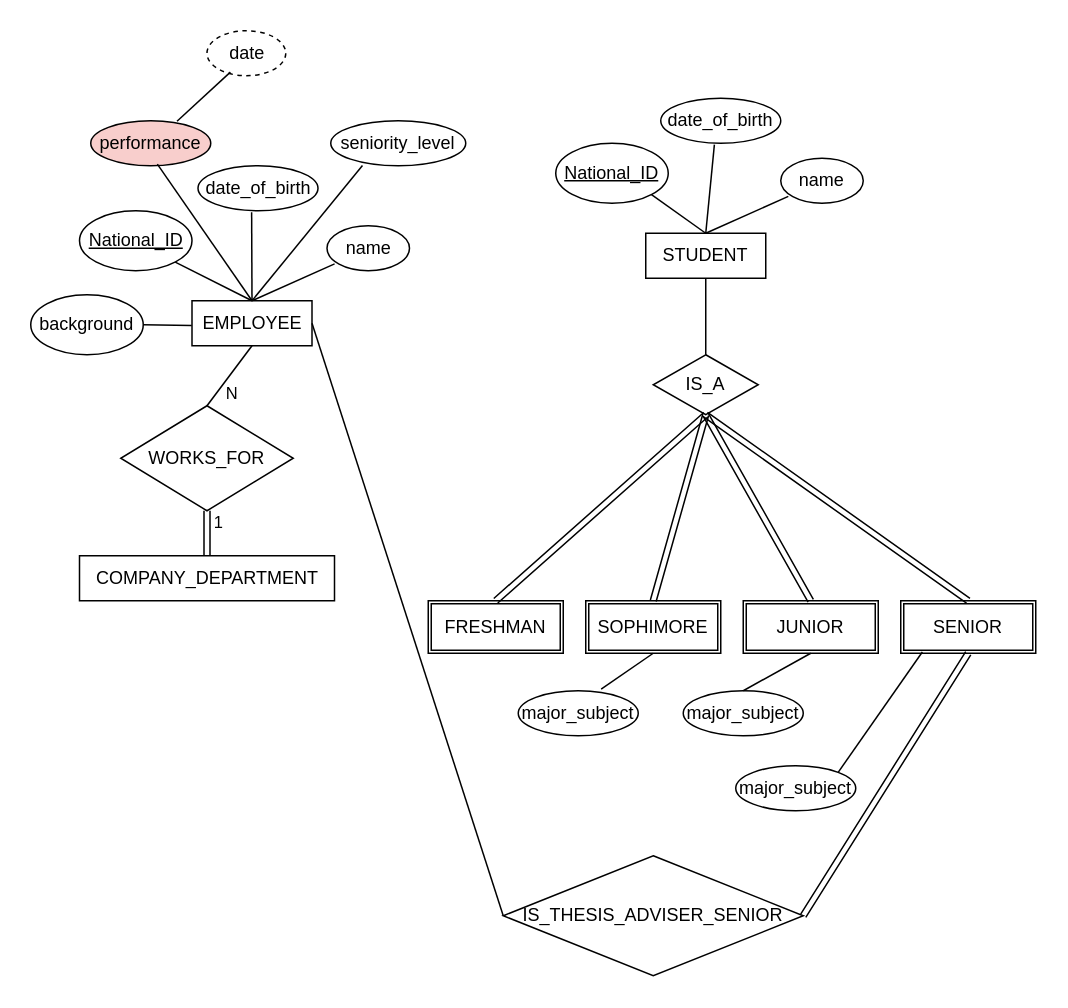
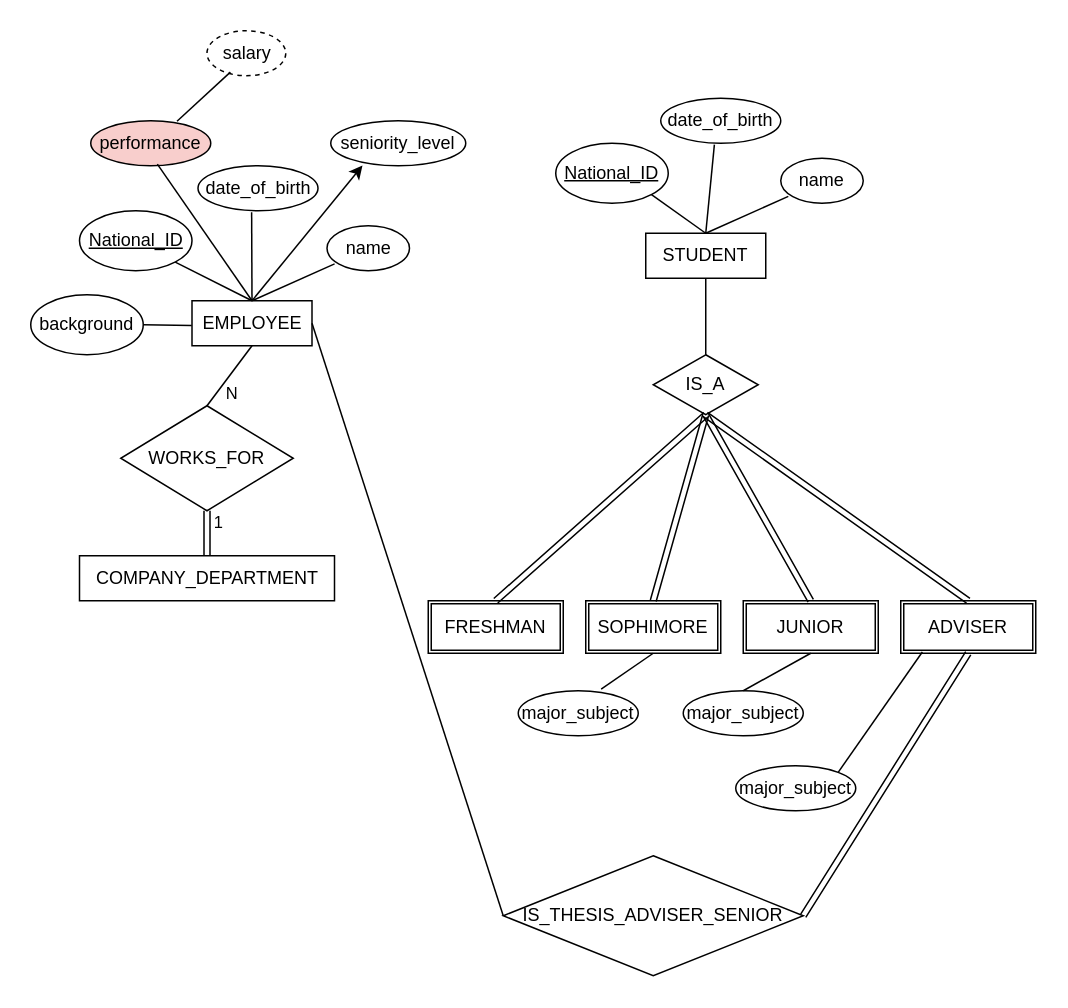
node "date": label "date" -> "salary"
edge "seniority_level" -- "EMPLOYEE": arrowhead none -> classic
node "SENIOR": label "SENIOR" -> "ADVISER"
